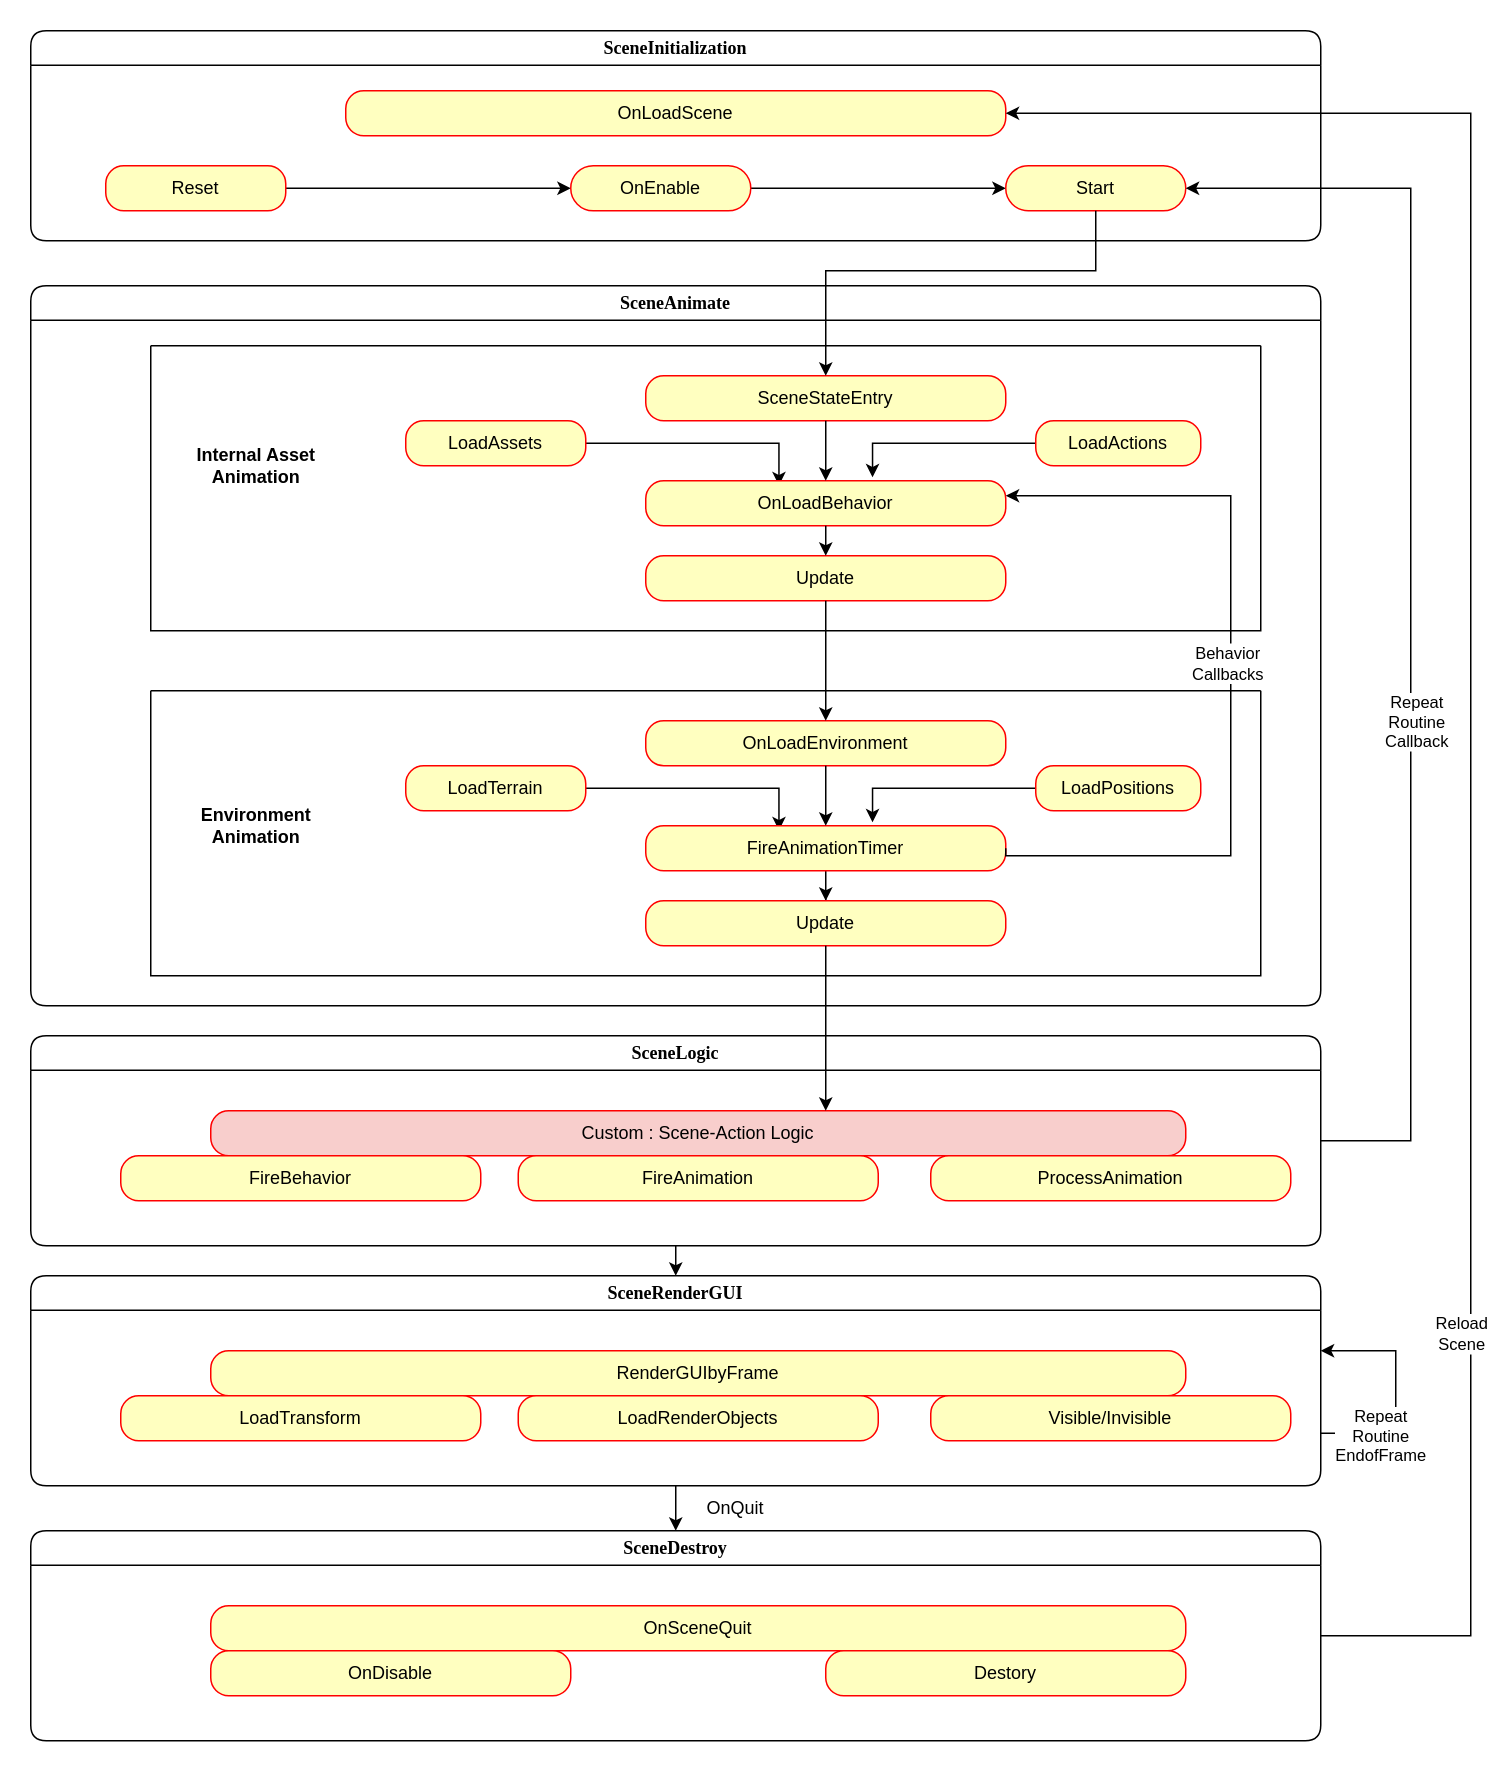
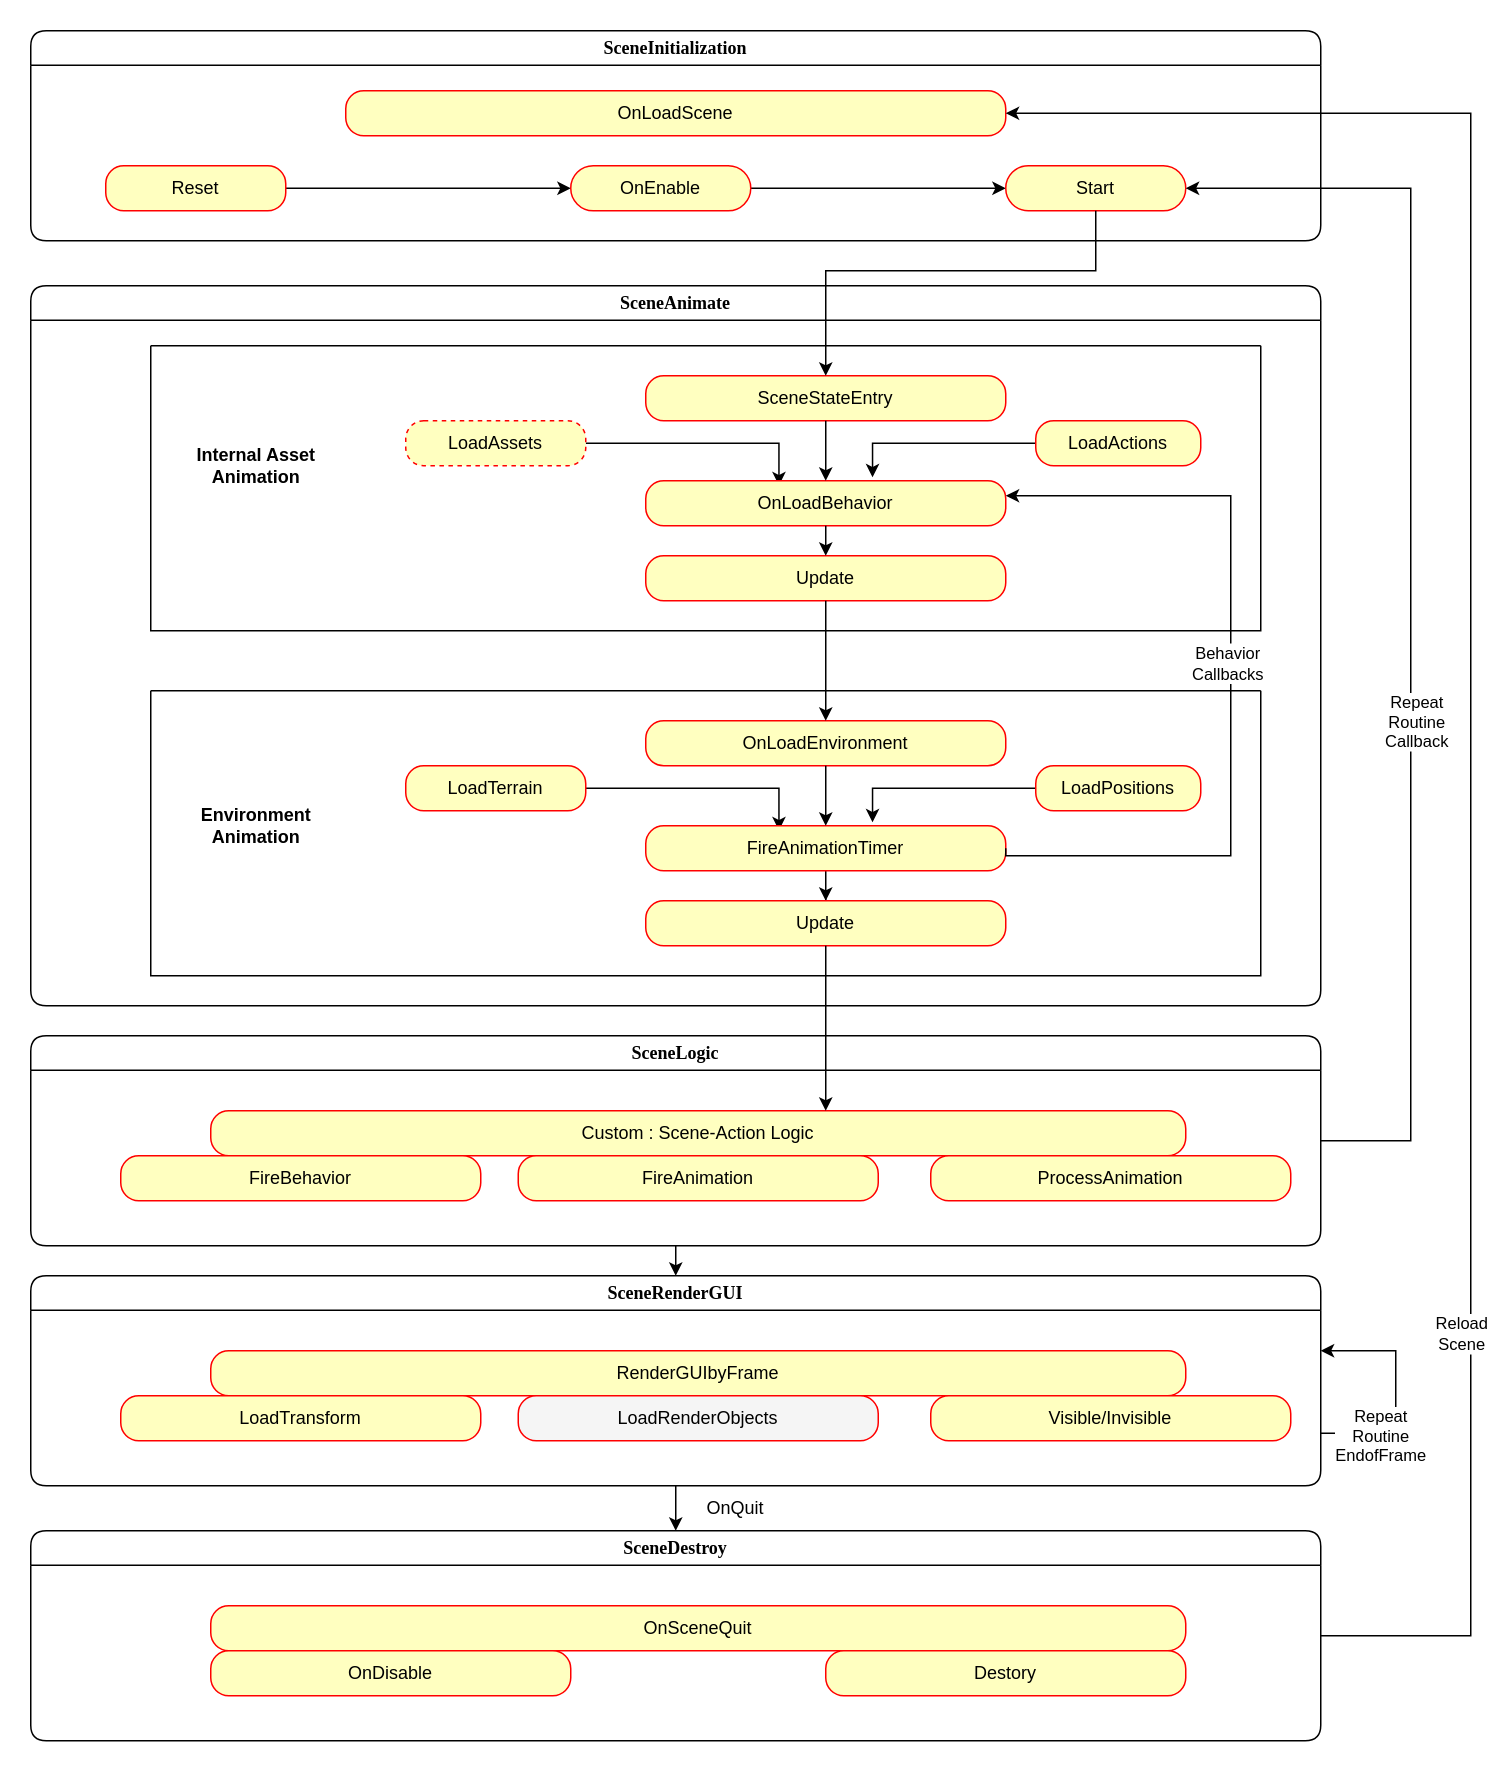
node "LoadAssets": style solid -> dashed
node "Custom : Scene-Action Logic": fillcolor #f8cecc -> #ffffc0
node "LoadRenderObjects": fillcolor #ffffc0 -> #f5f5f5
